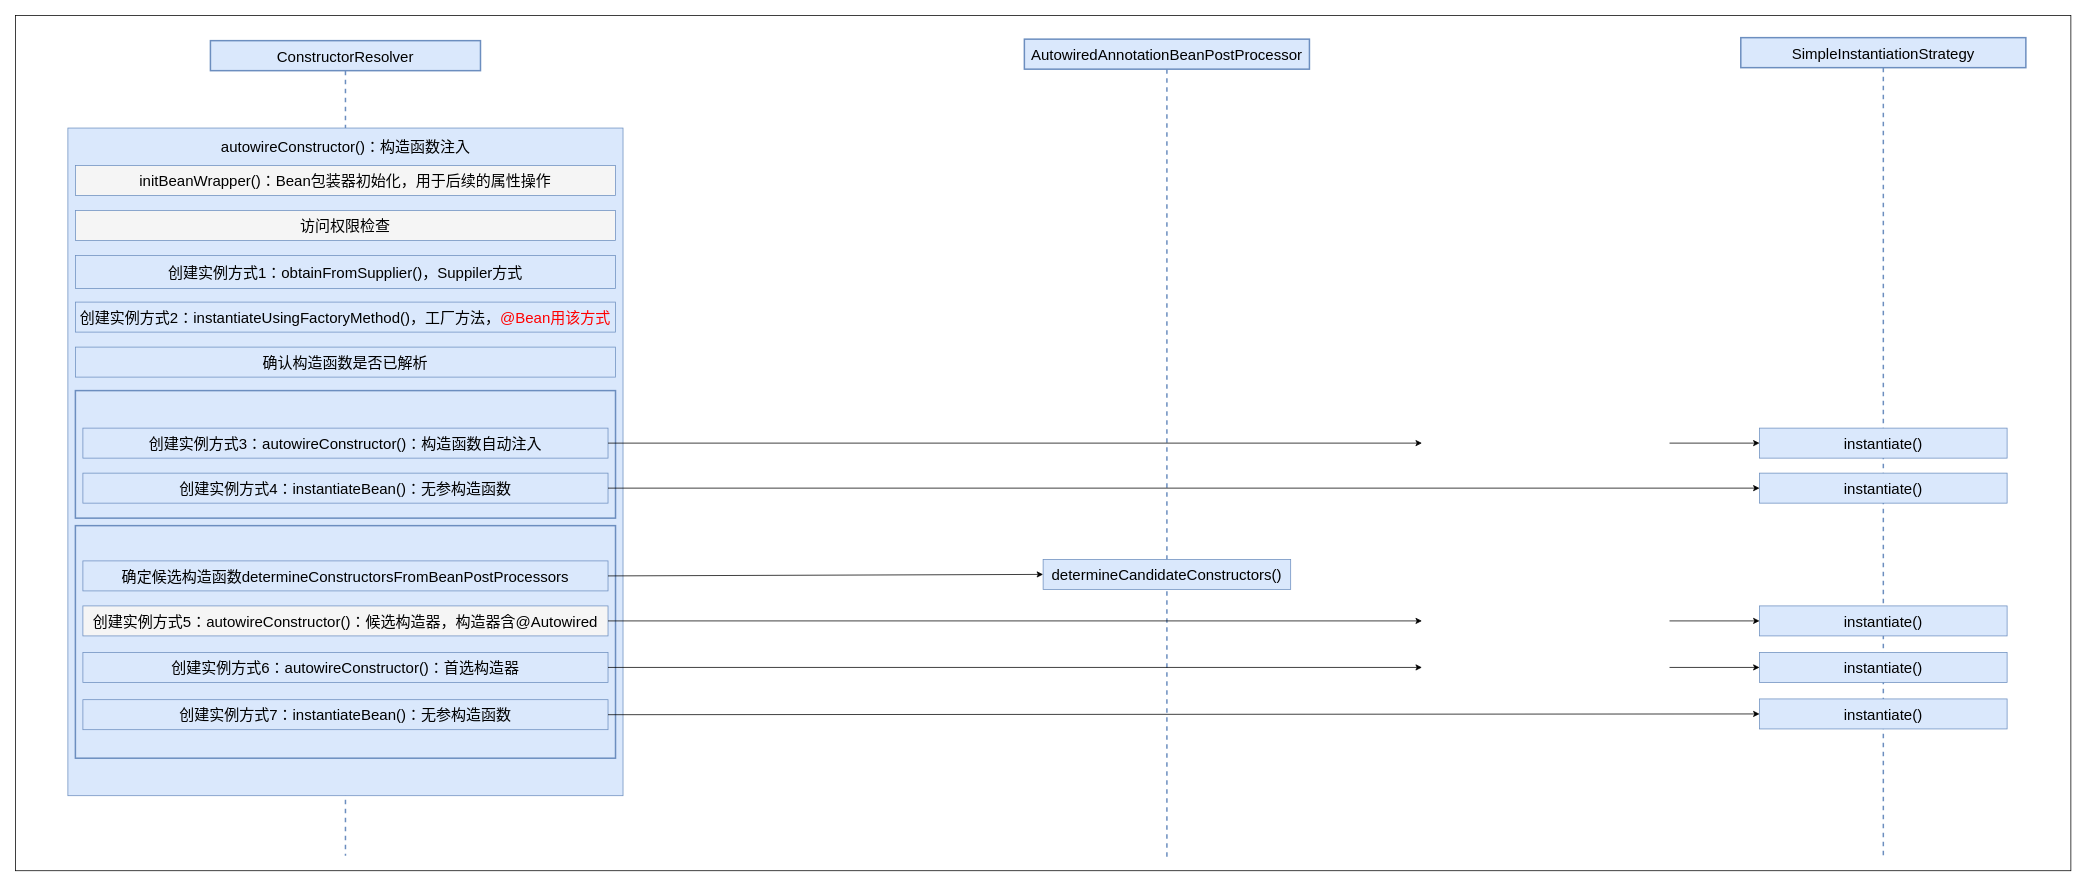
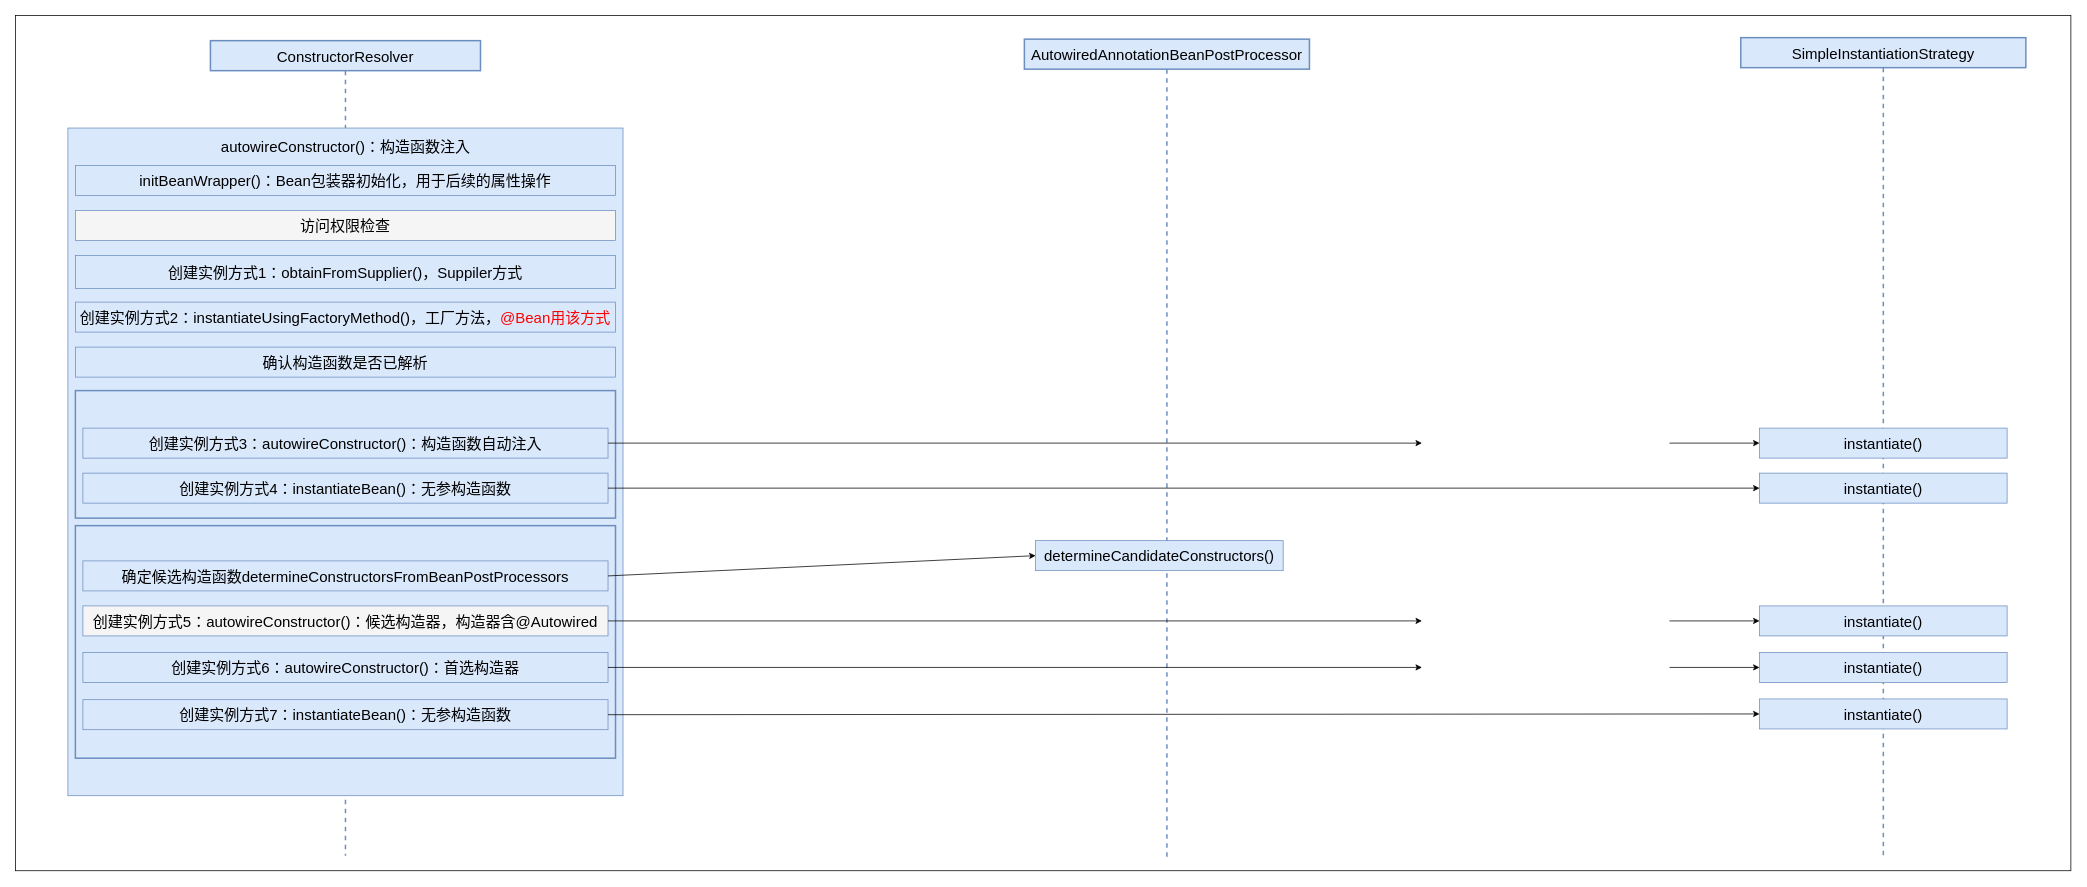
node "initBeanWrapper()：Bean包装器初始化，用于后续的属性操作": fillcolor #f5f5f5 -> #dae8fc
node "determineCandidateConstructors()": moved (1167, 574) -> (1159, 555)
